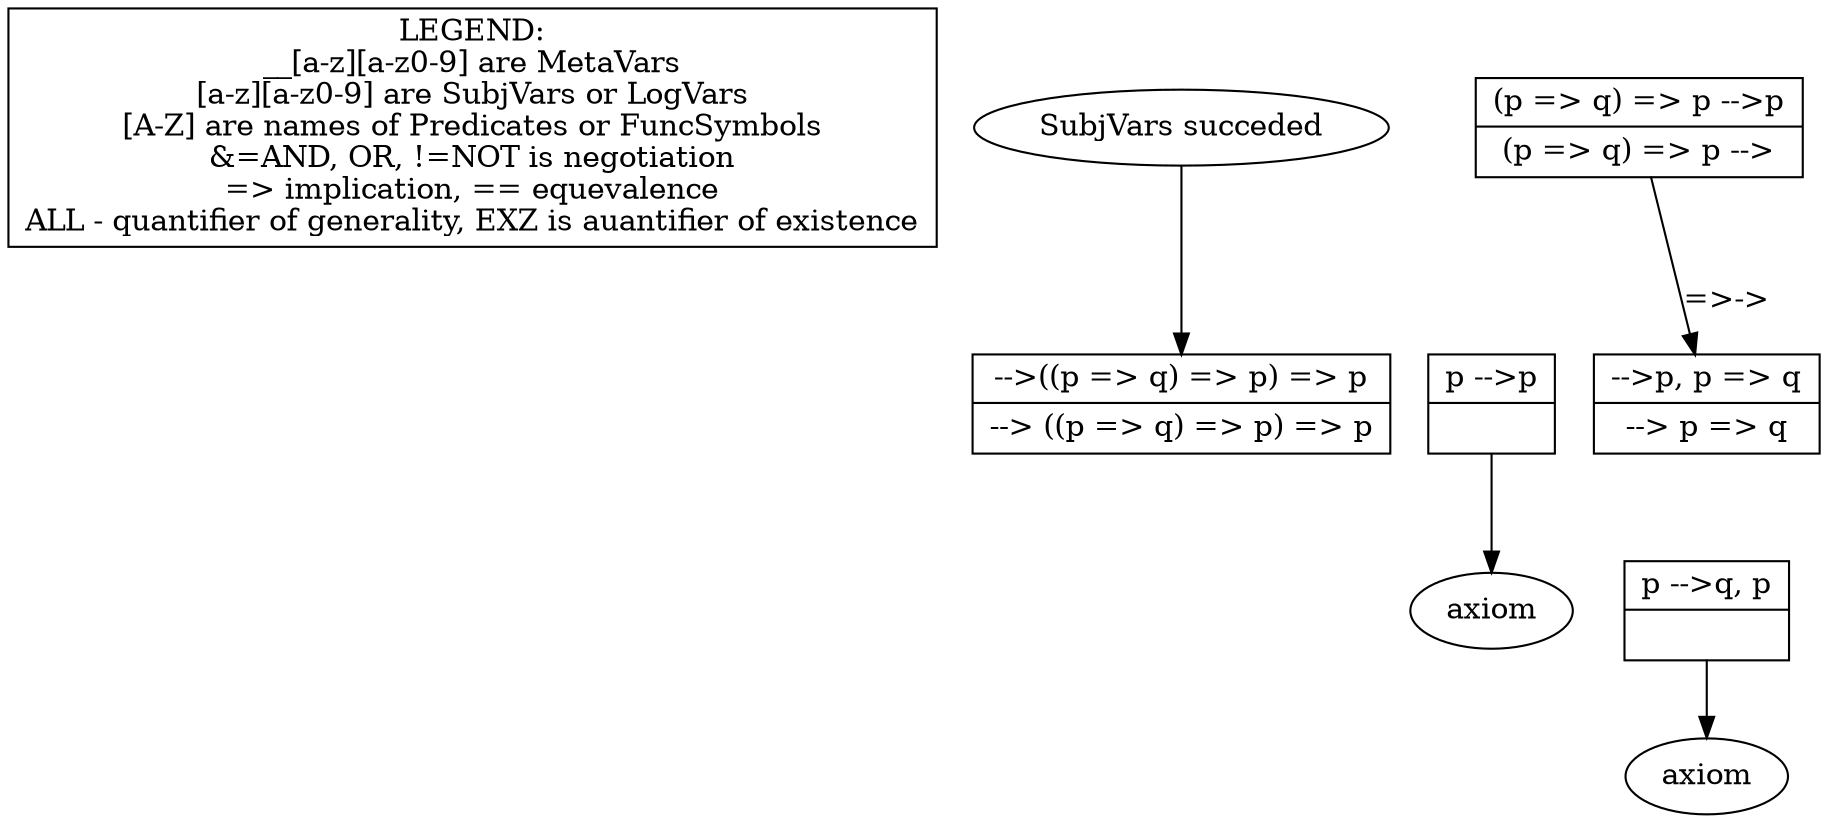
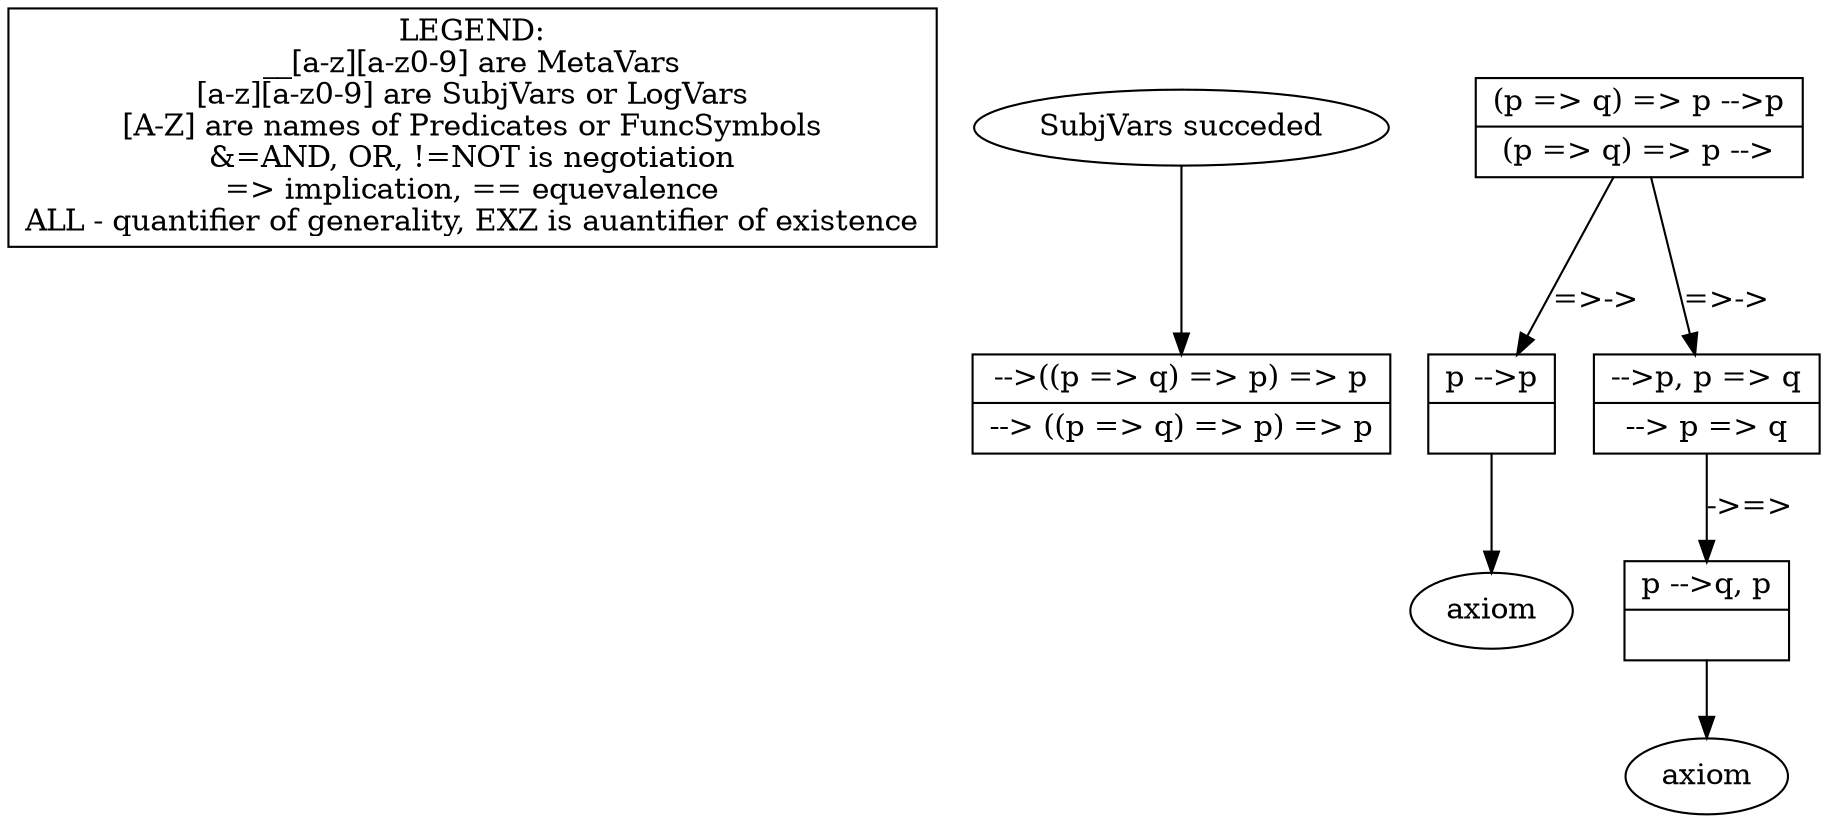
edge "(p => q) => p -->p" -> "p -->p": added, label "=>->"
edge "-->p, p => q" -> "p -->q, p": added, label "->=>"
